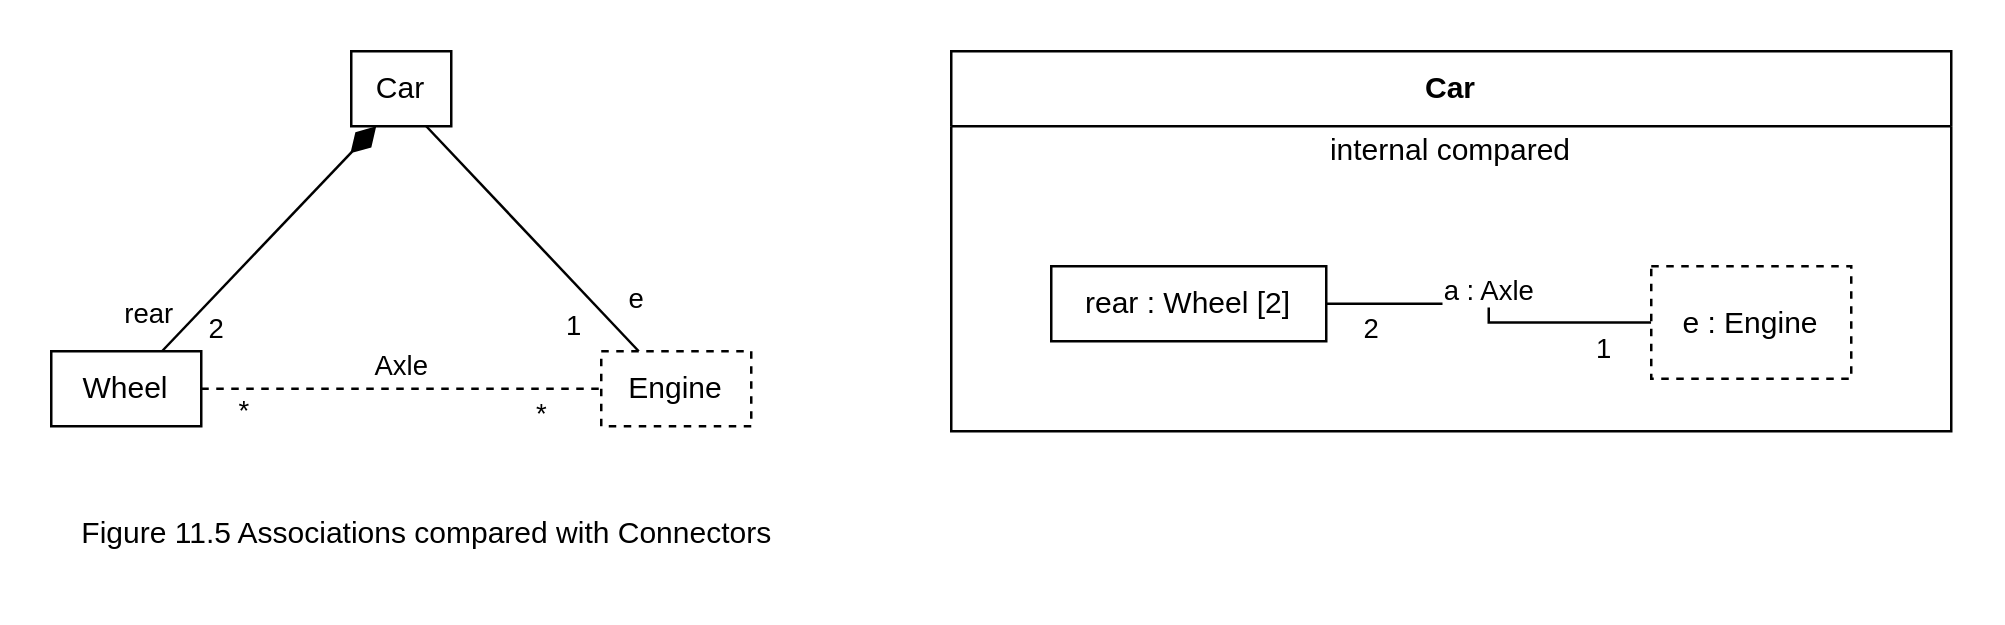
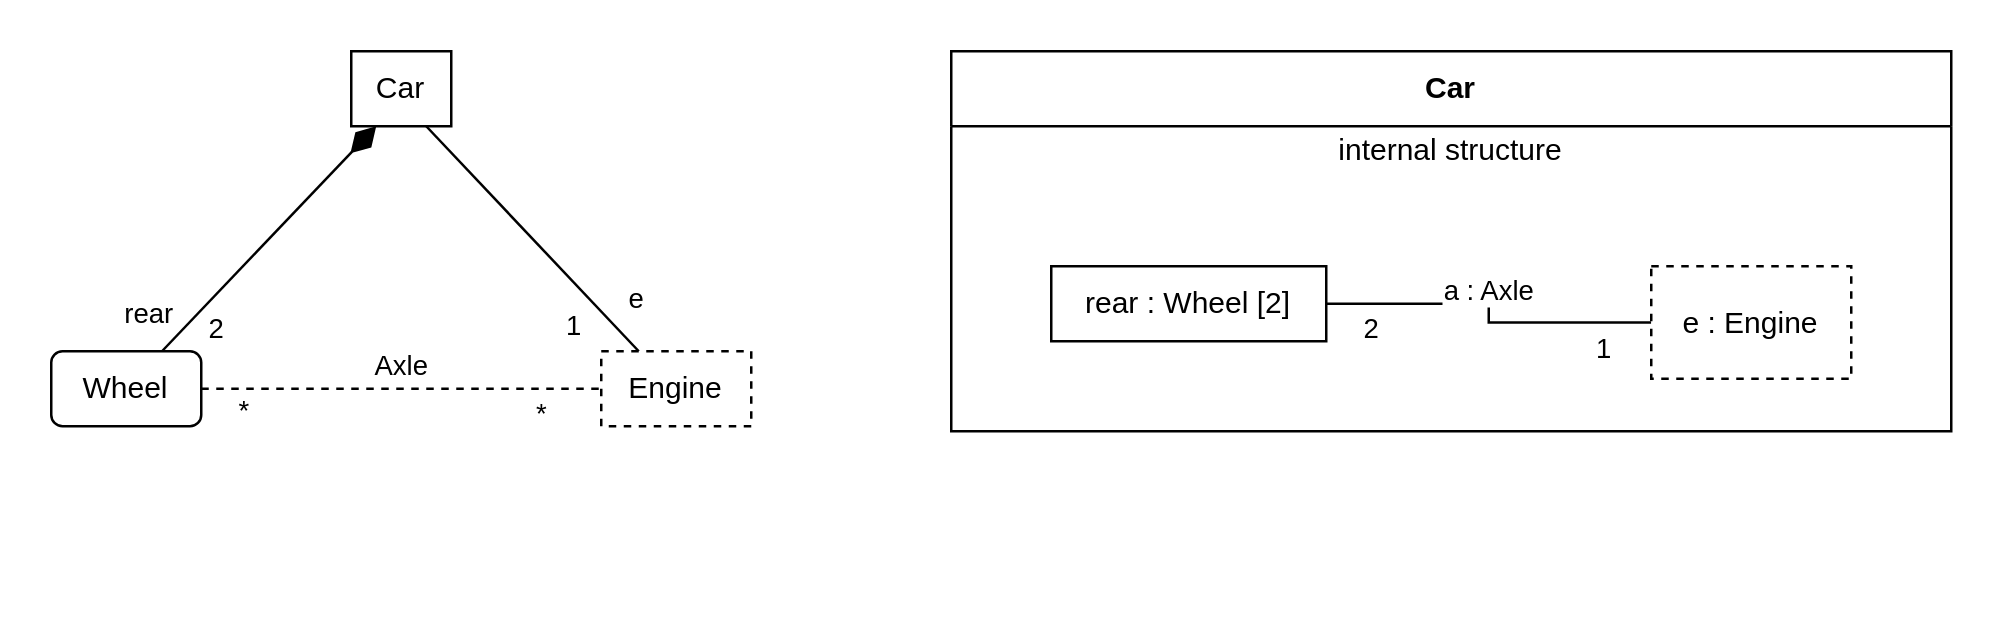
node "internal compared": label "internal compared" -> "internal structure"
node "Wheel": shape rectangle -> rounded rectangle
node "Figure 11.5 Associations compared with Connectors": removed
